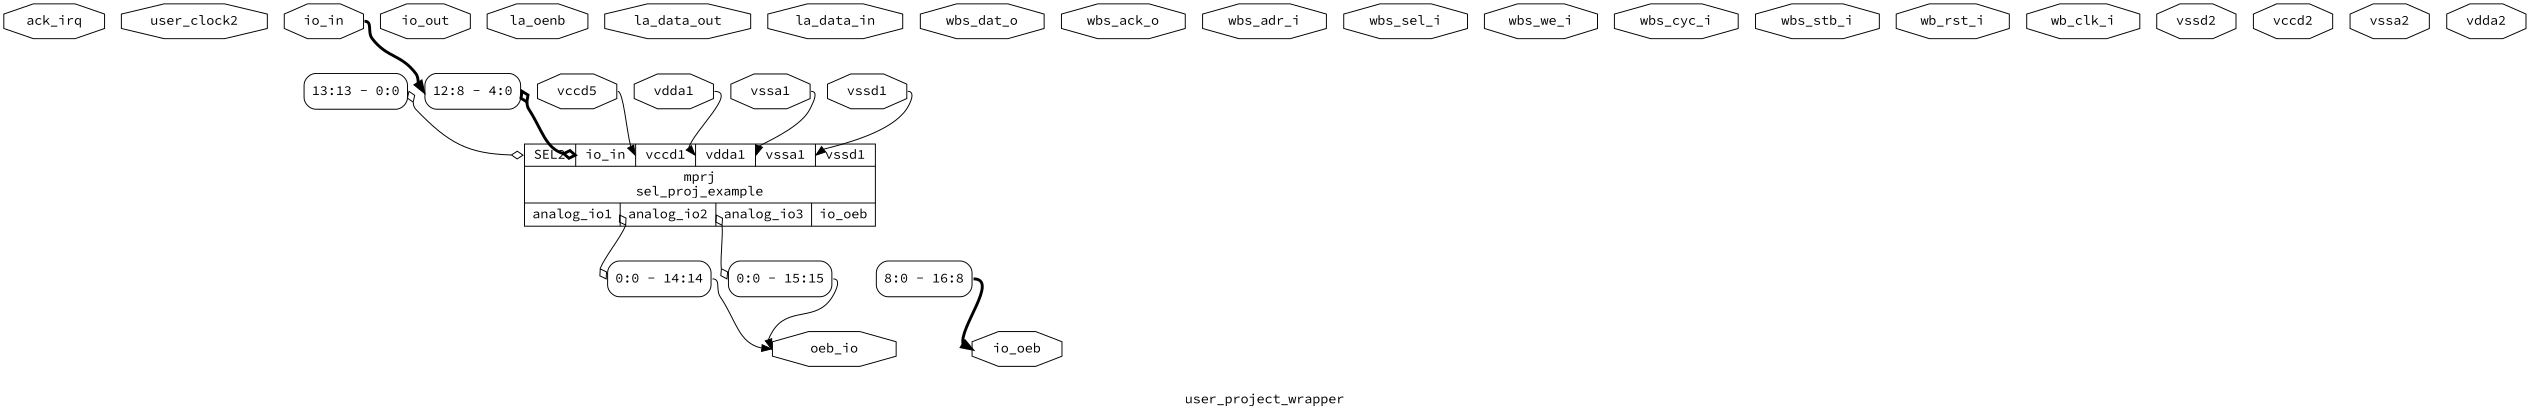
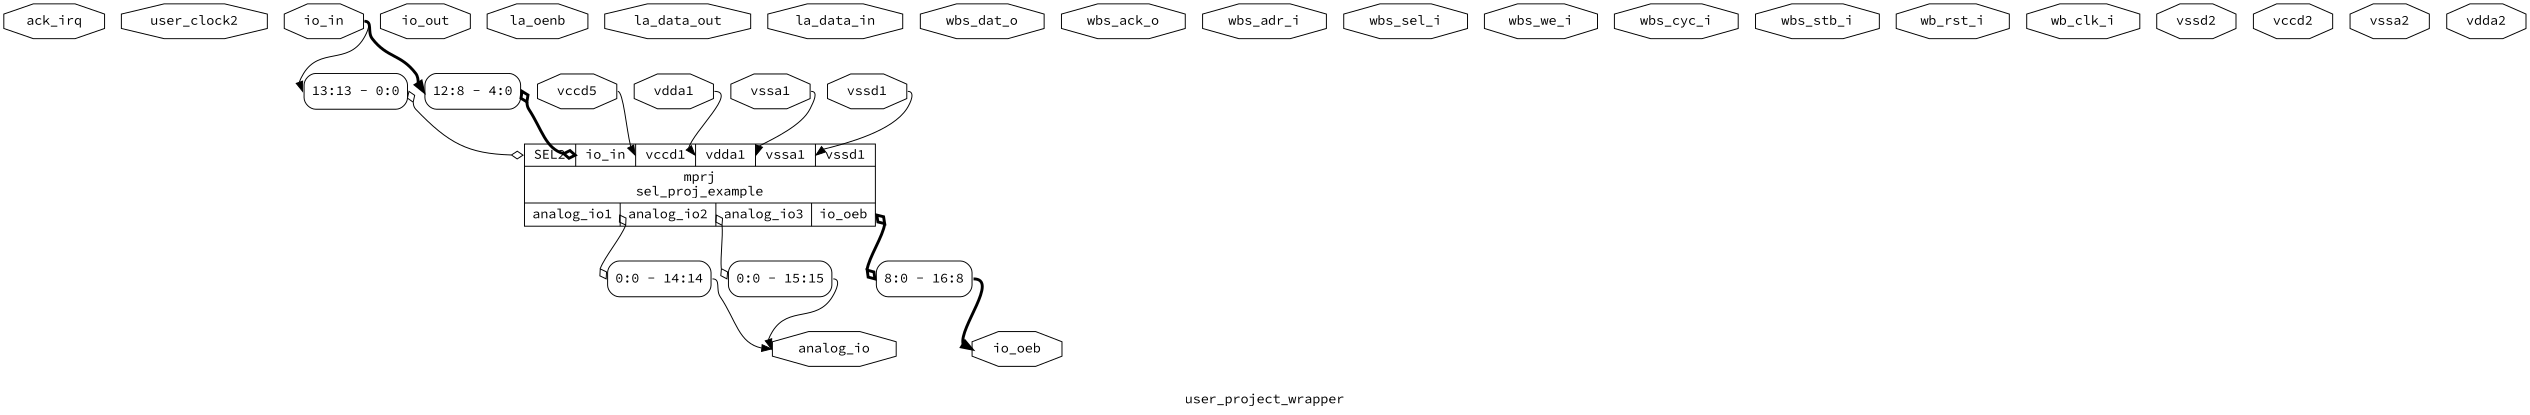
edge "io_in" -> "13:13 - 0:0": added
edge "SEL2" -- "8:0 - 16:8": added
node "oeb_io": label "oeb_io" -> "analog_io"
